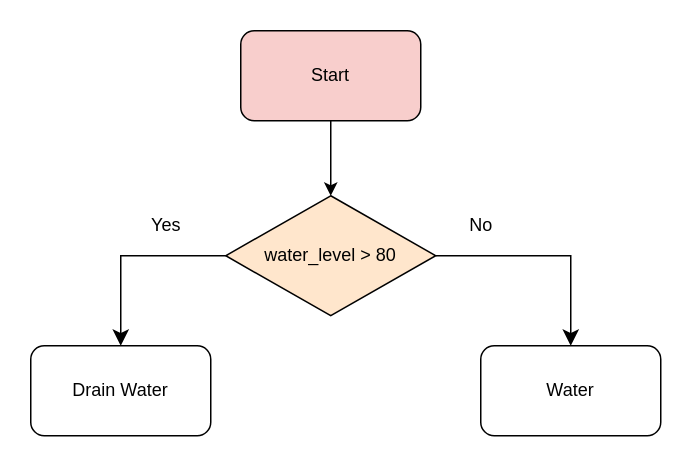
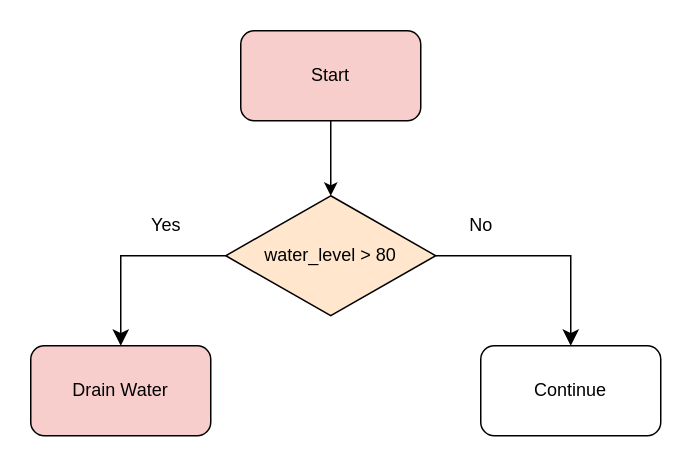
node "Drain Water": fillcolor #ffffff -> #f8cecc
node "Water": label "Water" -> "Continue"
